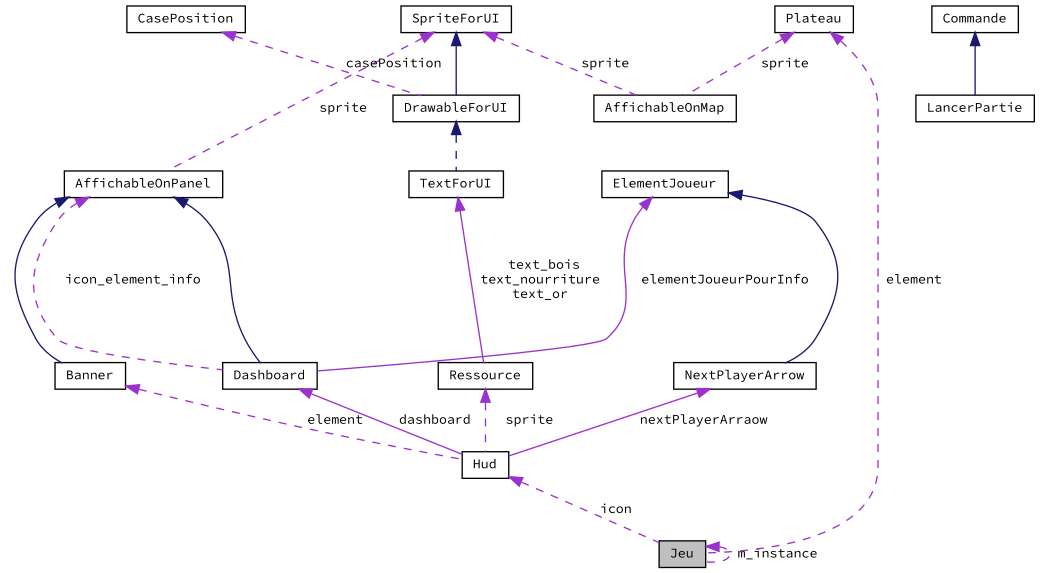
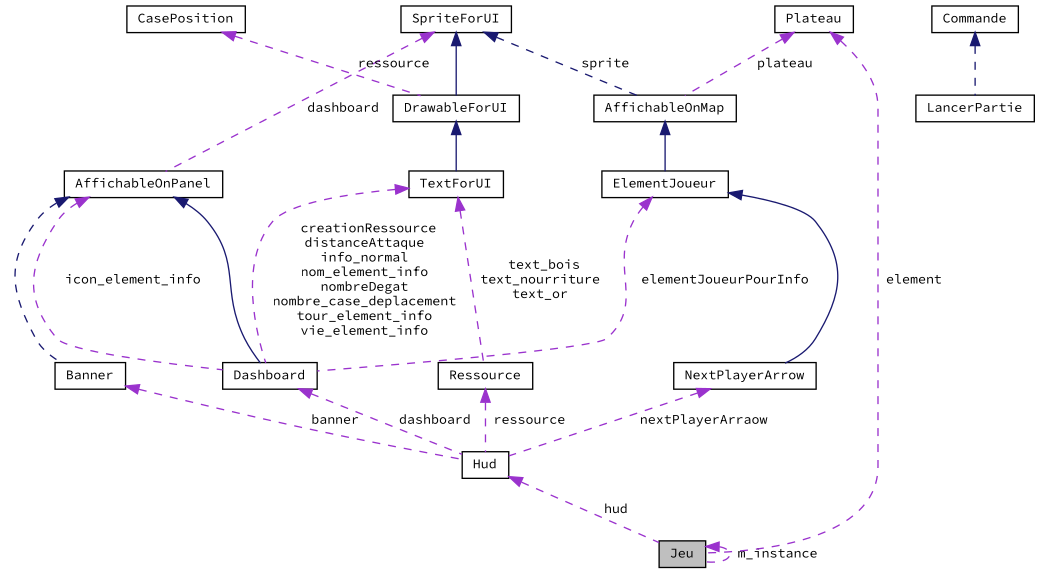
edge "DrawableForUI" -> "CasePosition": label " casePosition" -> " ressource"
edge "AffichableOnMap" -> "Plateau": label " sprite" -> " plateau"
edge "AffichableOnMap" -> "SpriteForUI": color darkorchid3 -> midnightblue
edge "LancerPartie" -> "Commande": style solid -> dashed
edge "AffichableOnPanel" -> "SpriteForUI": label " sprite" -> " dashboard"
edge "TextForUI" -> "DrawableForUI": style dashed -> solid
edge "ElementJoueur" -> "AffichableOnMap": added
edge "Dashboard" -> "TextForUI": added, label "creationRessource distanceAttaque info_normal nom_element_info nombreDegat nombre_case_deplacement tour_element_info vie_element_info"
edge "Banner" -> "AffichableOnPanel": style solid -> dashed
edge "Ressource" -> "TextForUI": style solid -> dashed
edge "Dashboard" -> "ElementJoueur": style solid -> dashed
edge "Hud" -> "Banner": label " element" -> " banner"
edge "Hud" -> "Ressource": label " sprite" -> " ressource"
edge "Hud" -> "Dashboard": style solid -> dashed
edge "Hud" -> "NextPlayerArrow": style solid -> dashed
edge "Jeu" -> "Hud": label " icon" -> " hud"
